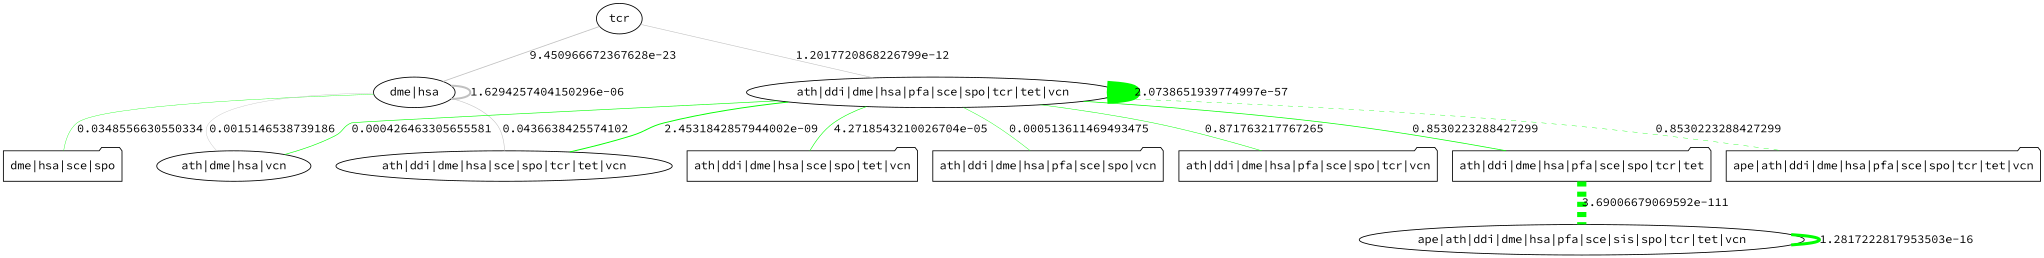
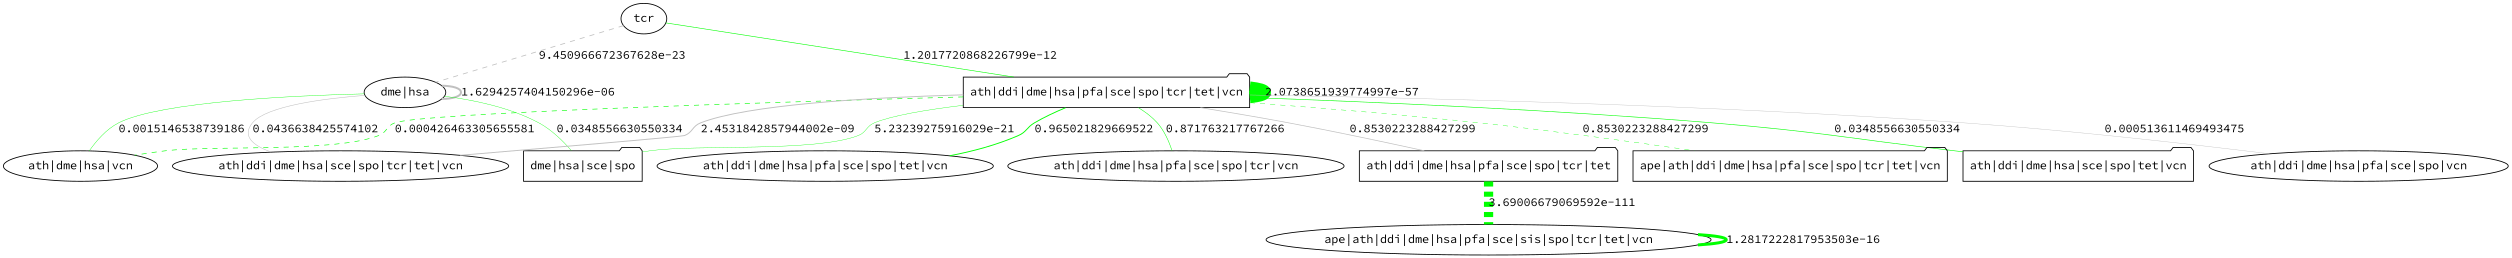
edge "tcr" -- "ath|ddi|dme|hsa|pfa|sce|spo|tcr|tet|vcn": color grey -> green
edge "tcr" -- "dme|hsa": style solid -> dashed
node "ath|ddi|dme|hsa|pfa|sce|spo|tcr|tet|vcn": shape ellipse -> folder
edge "dme|hsa" -- "ath|dme|hsa|vcn": color grey -> green
edge "ath|ddi|dme|hsa|pfa|sce|spo|tcr|tet|vcn" -- "ath|dme|hsa|vcn": style solid -> dashed
edge "ath|ddi|dme|hsa|pfa|sce|spo|tcr|tet|vcn" -- "ath|ddi|dme|hsa|pfa|sce|spo|tcr|tet": color green -> grey
edge "ath|ddi|dme|hsa|pfa|sce|spo|tcr|tet|vcn" -- "ath|ddi|dme|hsa|sce|spo|tcr|tet|vcn": color green -> grey
edge "ath|ddi|dme|hsa|pfa|sce|spo|tcr|tet|vcn" -- "ath|ddi|dme|hsa|pfa|sce|spo|vcn": color green -> grey
edge "ath|ddi|dme|hsa|pfa|sce|spo|tcr|tet|vcn" -- "ath|ddi|dme|hsa|sce|spo|tet|vcn": label "4.2718543210026704e-05" -> "0.0348556630550334"
edge "ath|ddi|dme|hsa|pfa|sce|spo|tcr|tet|vcn" -- "ath|ddi|dme|hsa|pfa|sce|spo|tcr|vcn": label "0.871763217767265" -> "0.871763217767266"
edge "ath|ddi|dme|hsa|pfa|sce|spo|tcr|tet|vcn" -- "dme|hsa|sce|spo": added, label "5.23239275916029e-21"
node "ath|ddi|dme|hsa|pfa|sce|spo|tet|vcn": added
node "ath|ddi|dme|hsa|pfa|sce|spo|vcn": shape folder -> ellipse
node "ath|ddi|dme|hsa|pfa|sce|spo|tcr|vcn": shape folder -> ellipse
